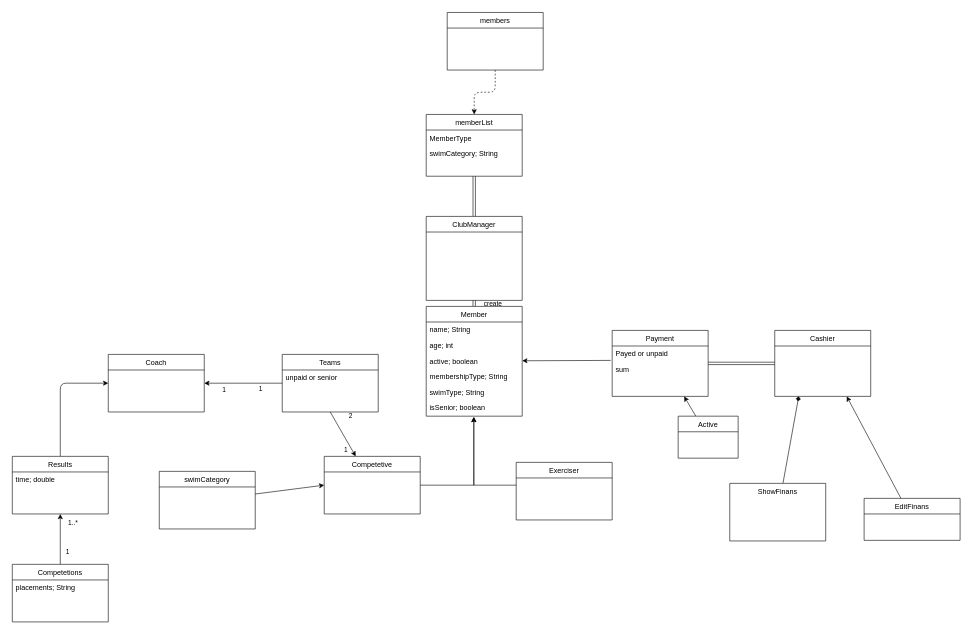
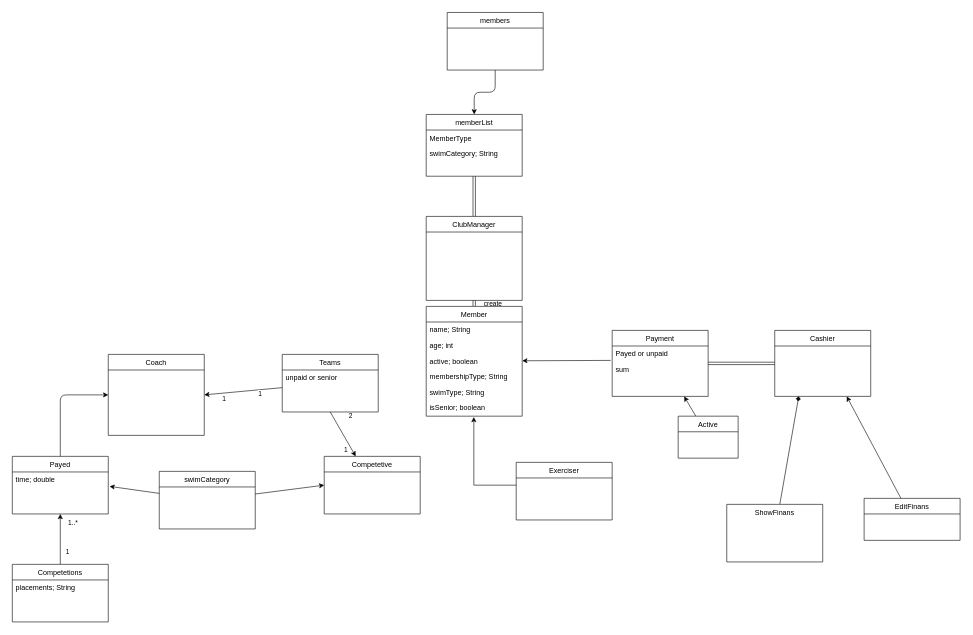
edge "members" -> "memberList": style dashed -> solid
node "Coach": size 96x58 -> 96x81
node "Results": label "Results" -> "Payed"
edge "Competetive" -> "isSenior; boolean": removed
edge "swimCategory" -> "time; double": added
node "ShowFinans": moved (778, 512) -> (775, 533)
